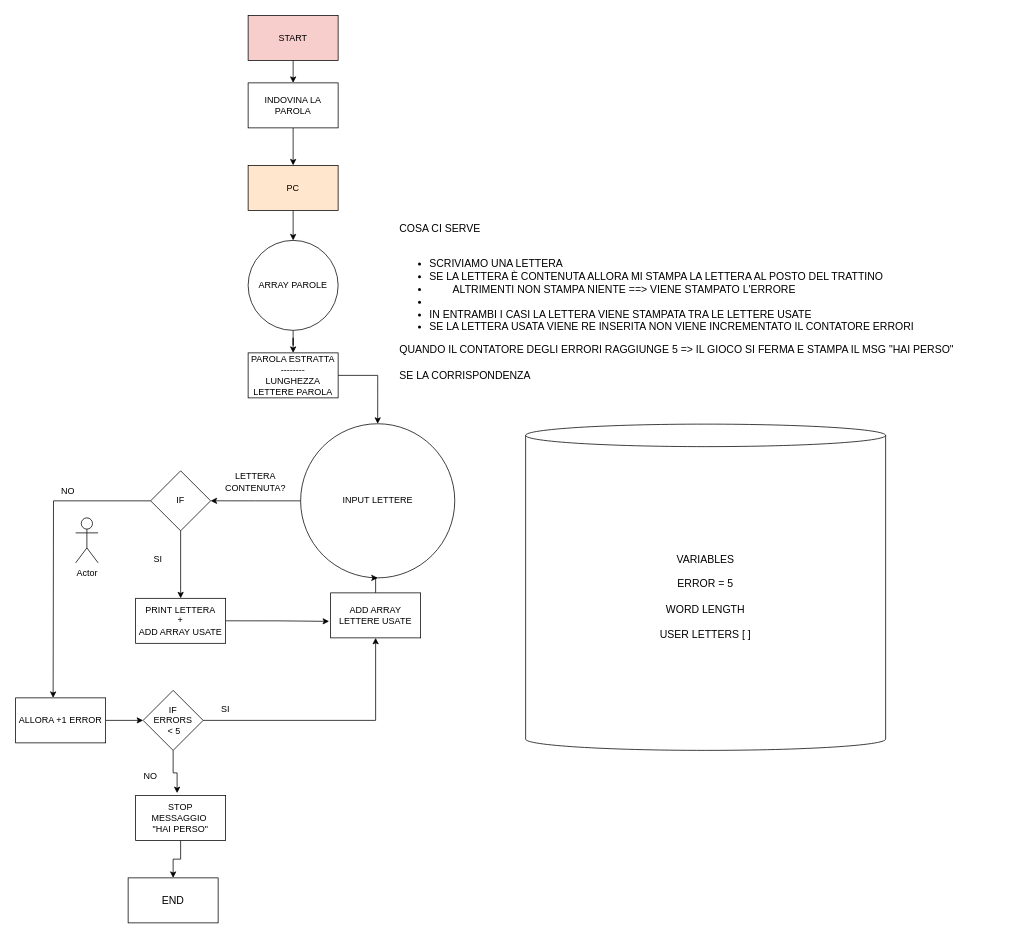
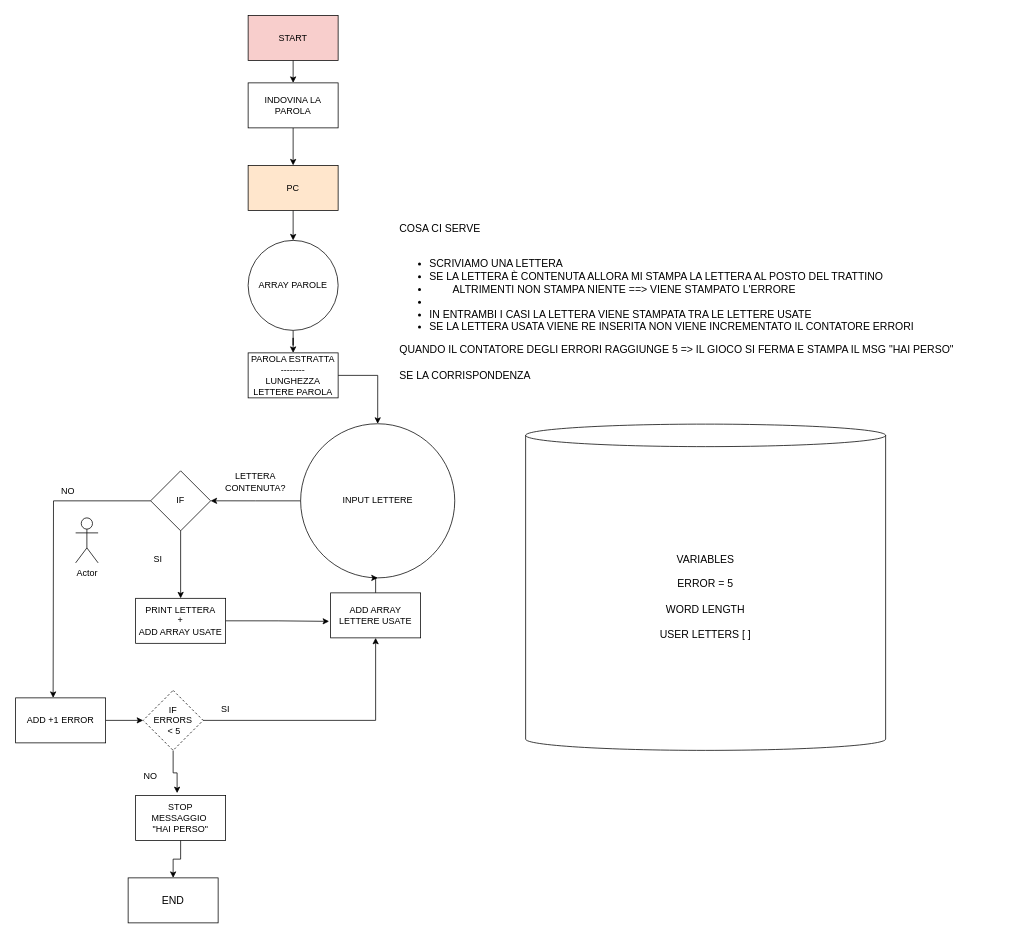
node "ALLORA +1 ERROR": label "ALLORA +1 ERROR" -> "ADD +1 ERROR"
node "IF ERRORS < 5": style solid -> dashed
